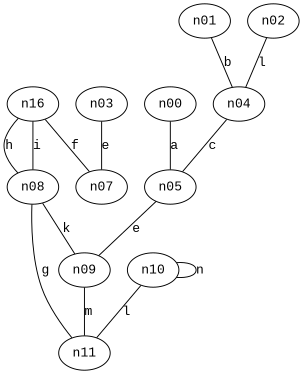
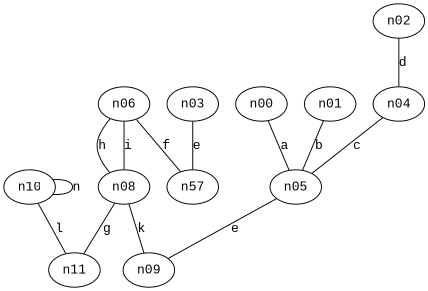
edge "n02" -- "n04": label "l" -> "d"
edge "n01" -- "n04": now "n01" -- "n05"
node "n16": label "n16" -> "n06"
node "n07": label "n07" -> "n57"
edge "n09" -- "n11": removed, label "m"
